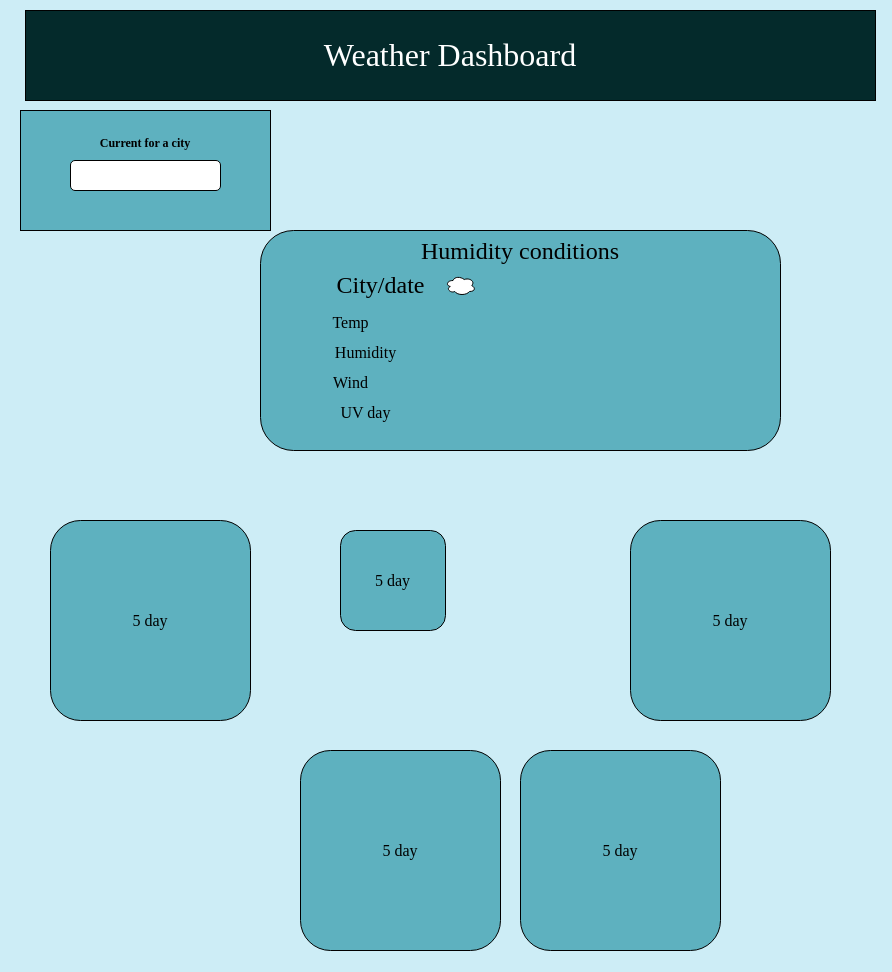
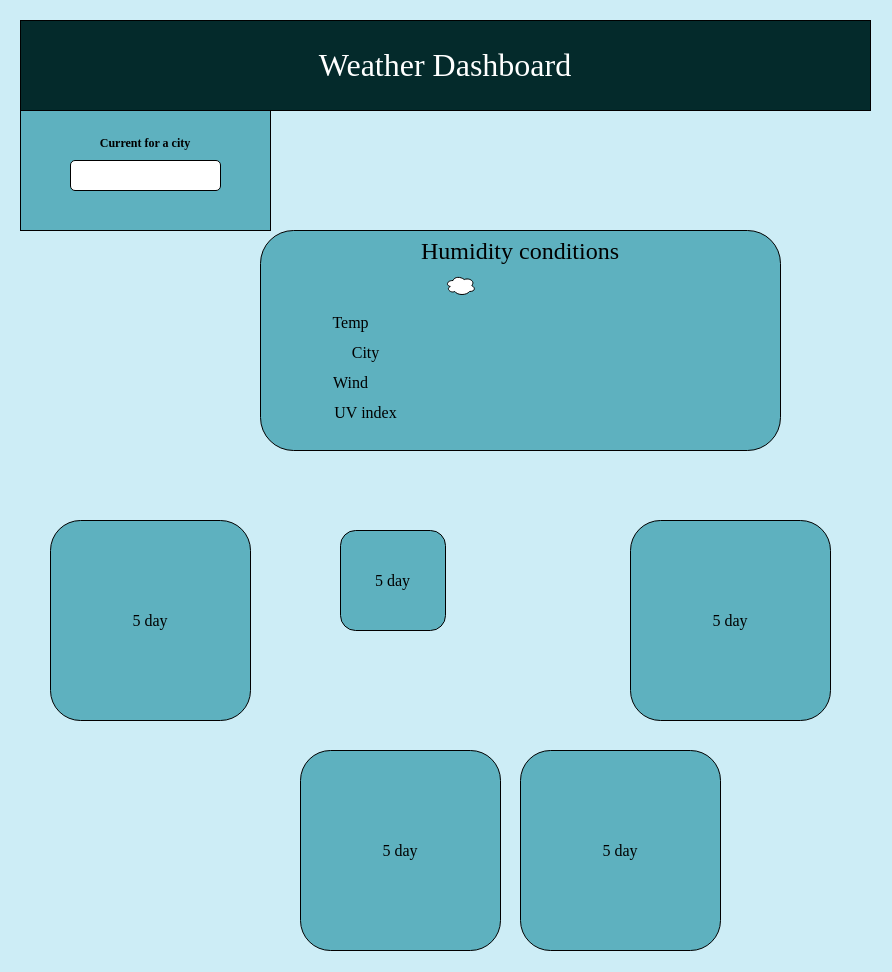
node "Weather Dashboard": moved (451, 56) -> (446, 66)
node "City/date": removed
node "Humidity": label "Humidity" -> "City"
node "UV day": label "UV day" -> "UV index"
